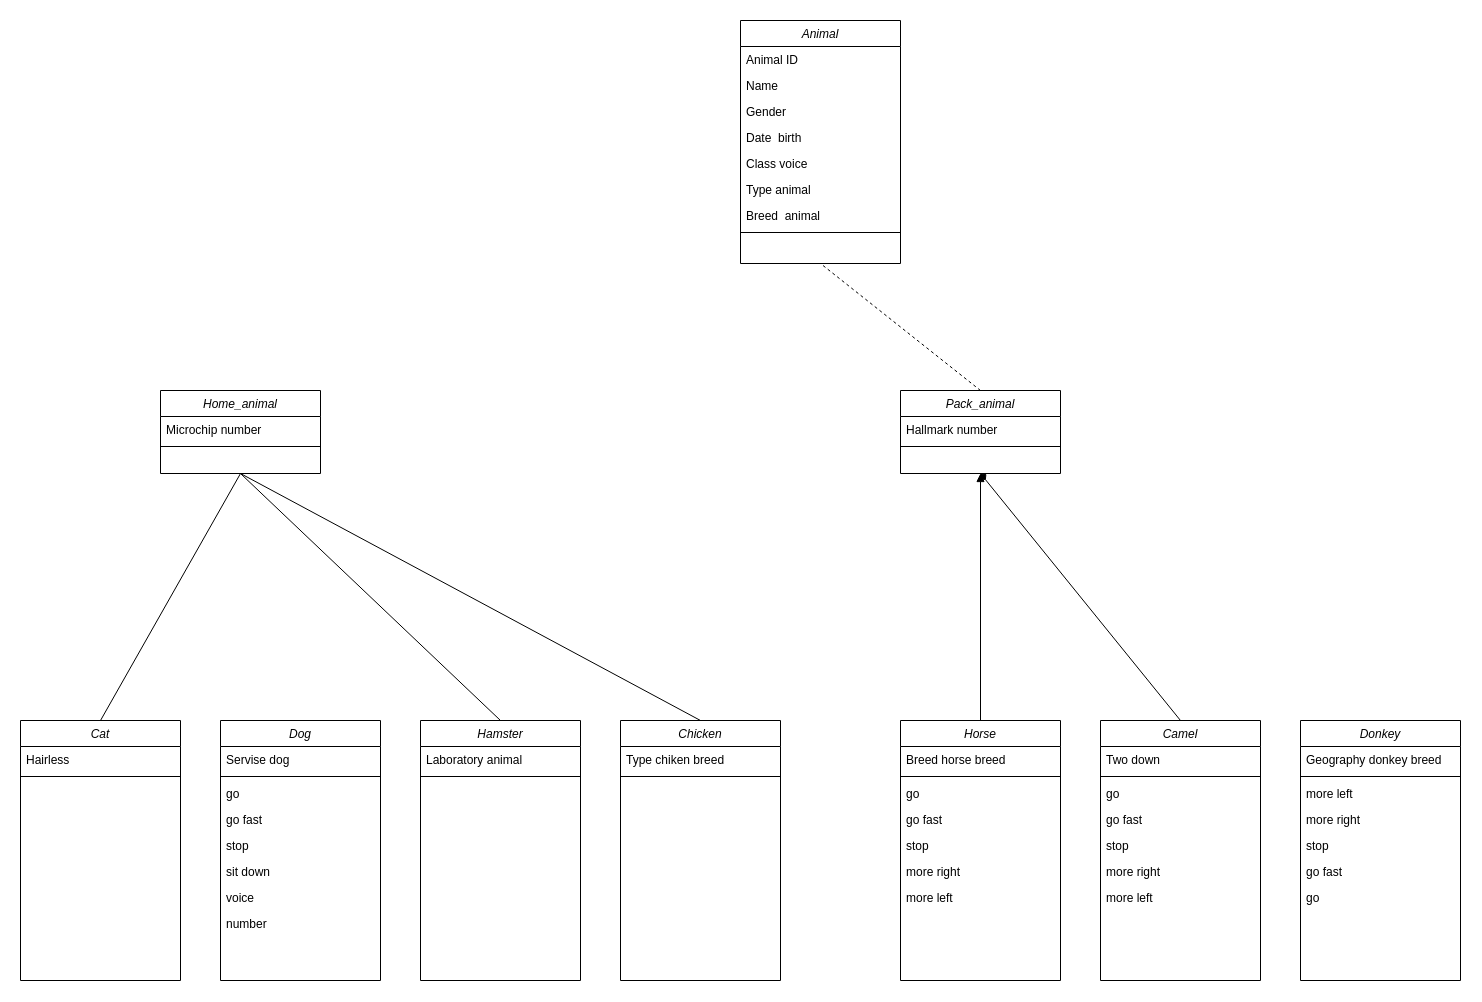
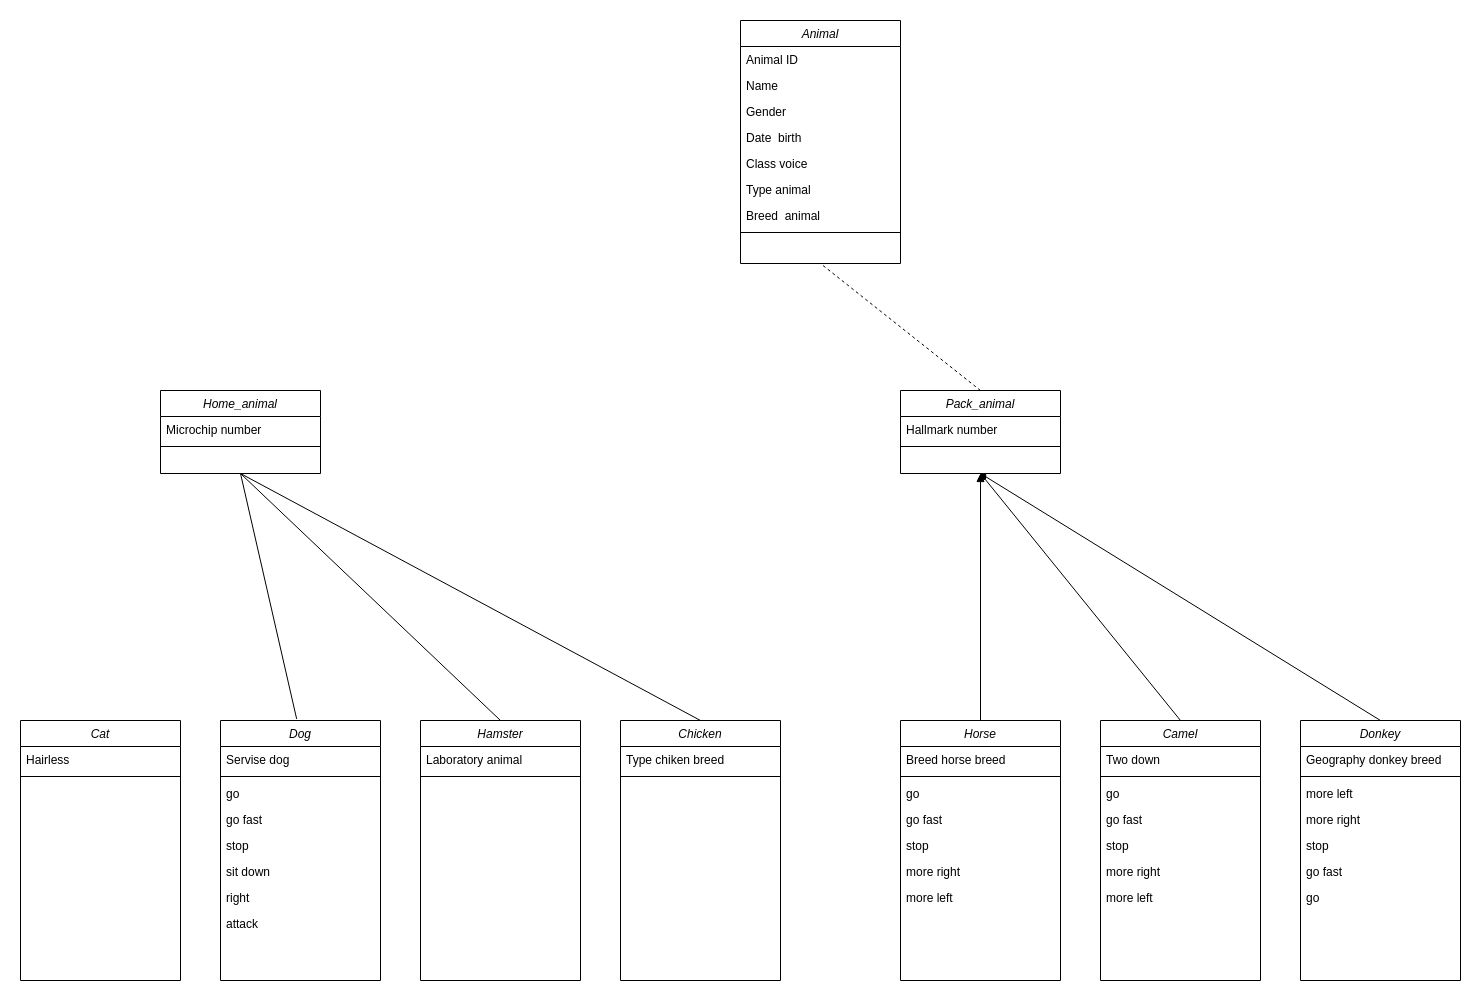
edge "Home_animal" -- "Cat": removed
edge "Pack_animal" -- "Donkey": added
edge "Home_animal" -- "Dog": added
node "voice": label "voice" -> "right"
node "number": label "number" -> "attack"
